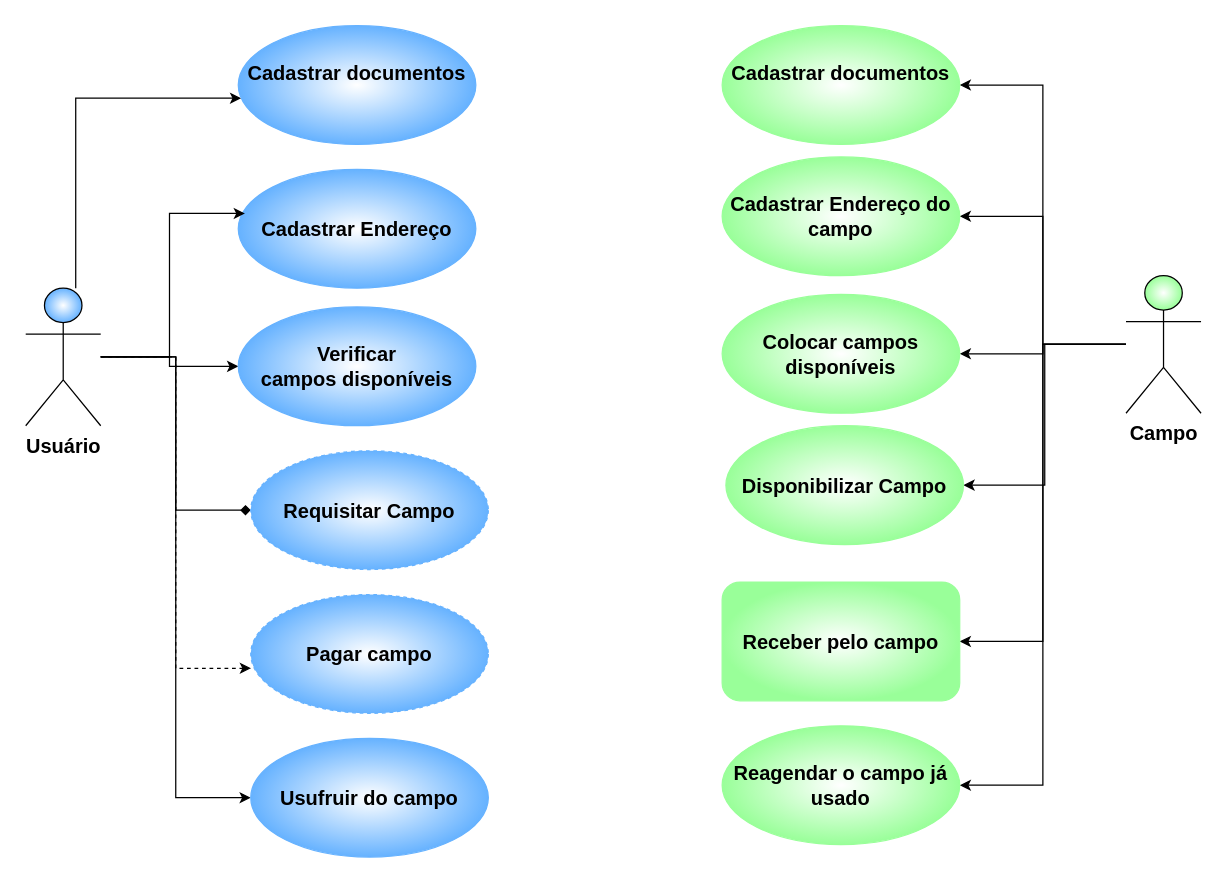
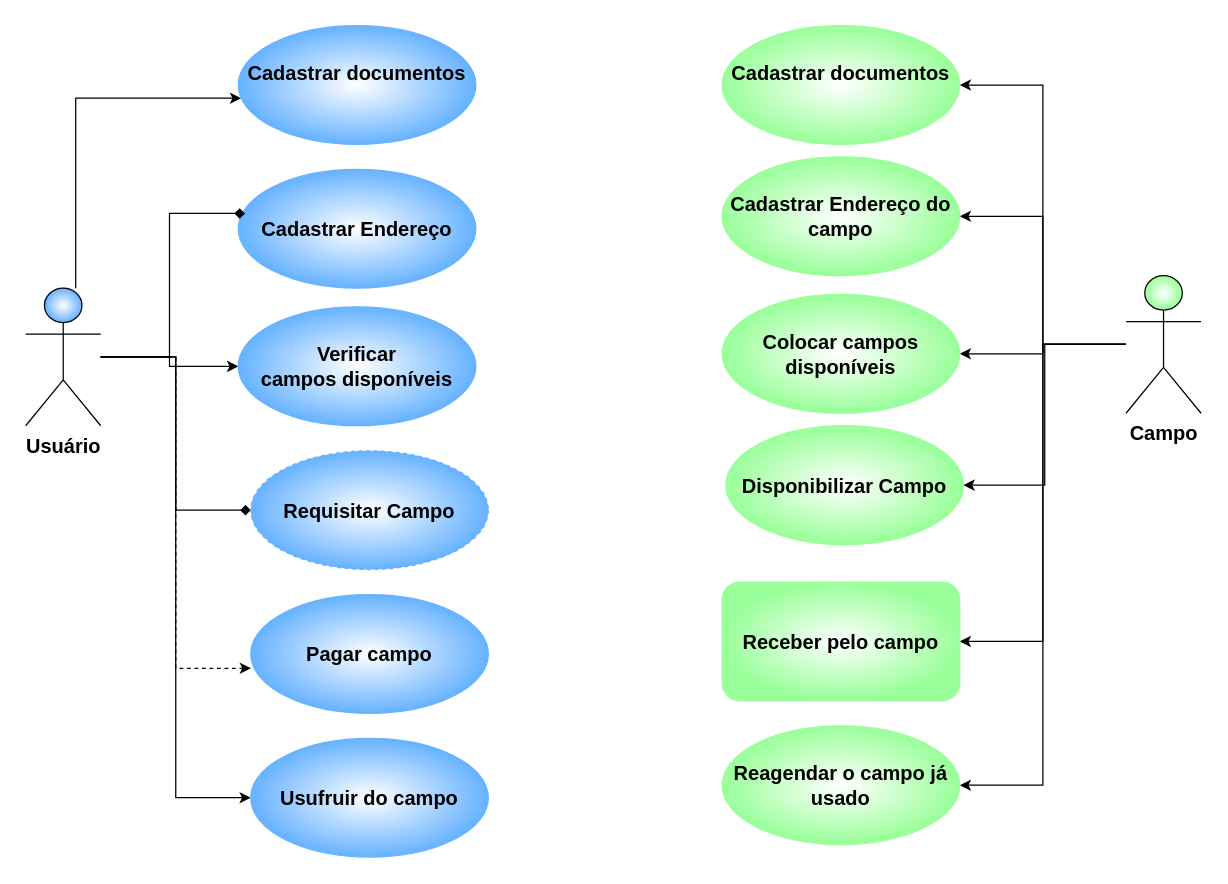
edge "Usuário" -> "Cadastrar Endereço": arrowhead classic -> diamond
node "Pagar campo": style dashed -> solid
